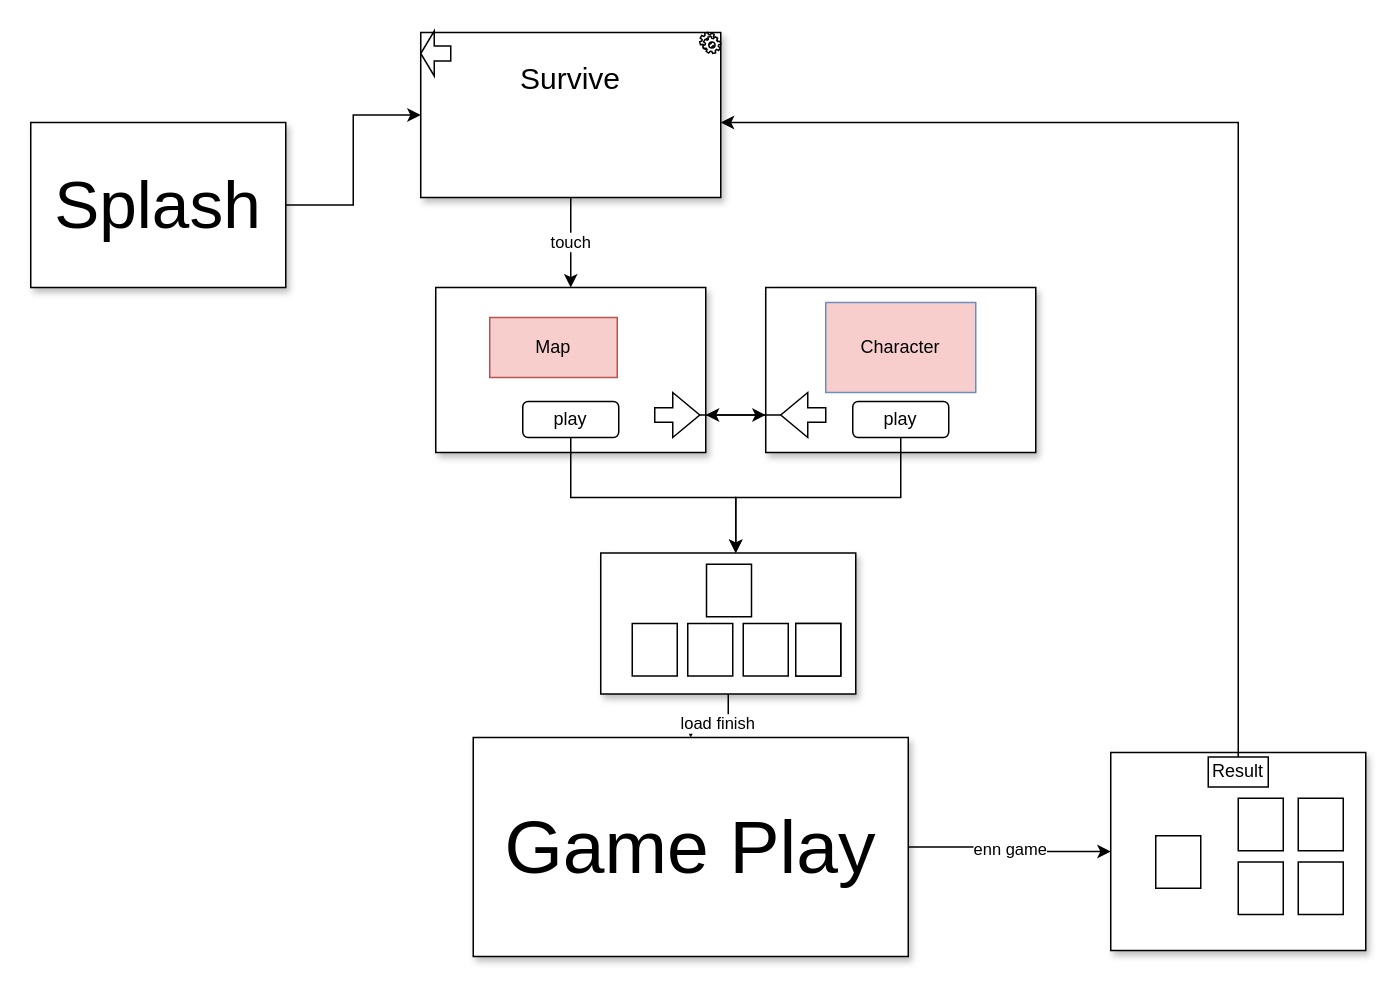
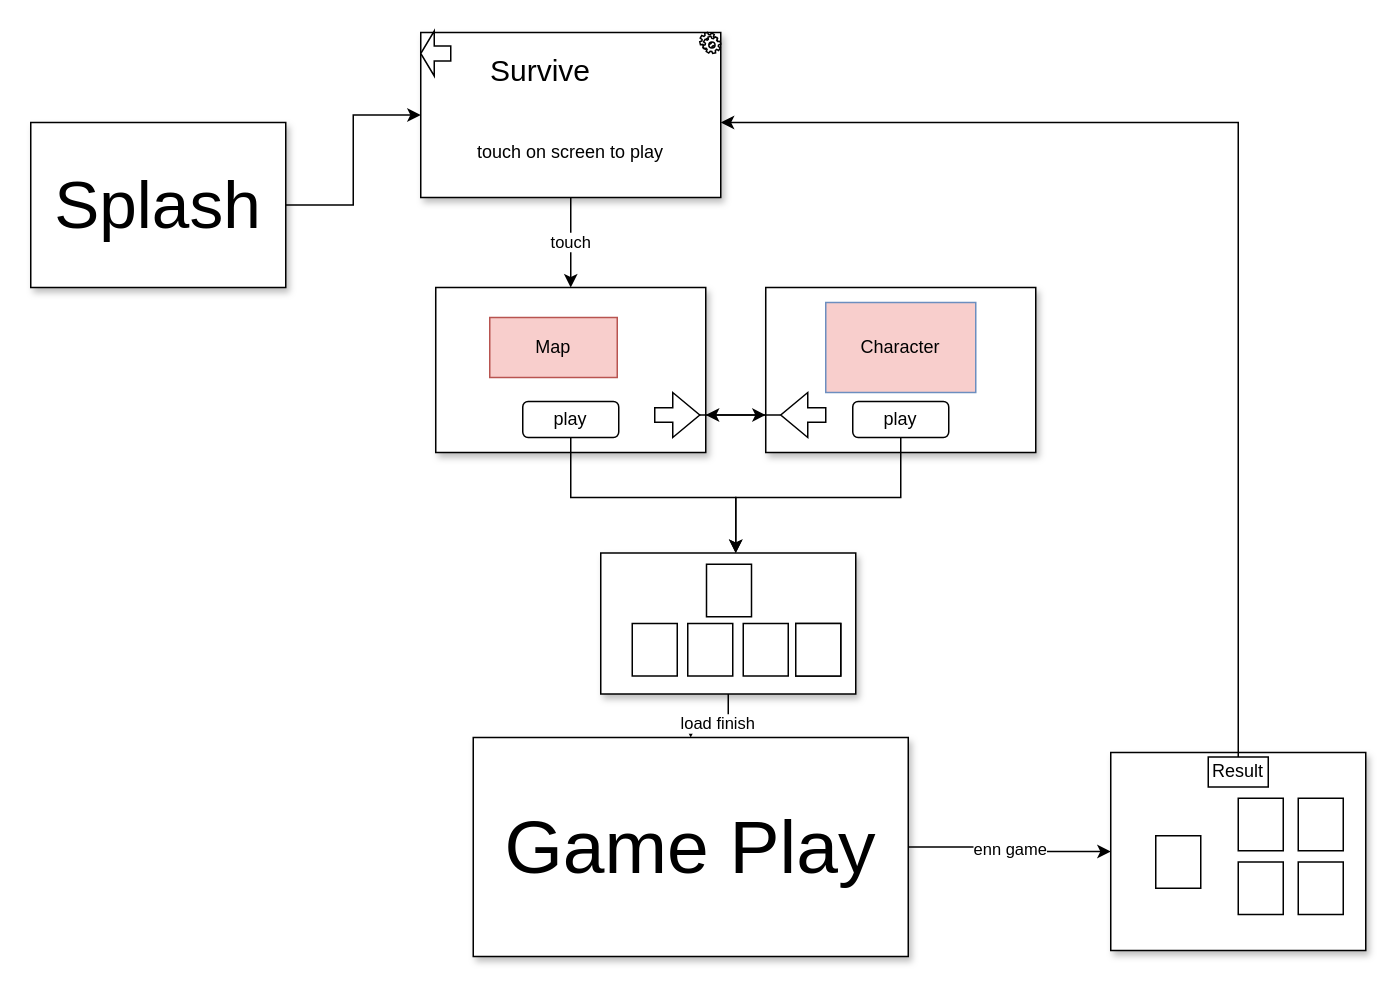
node "Survive": moved (571, 77) -> (541, 70)
node "touch on screen to play": added
